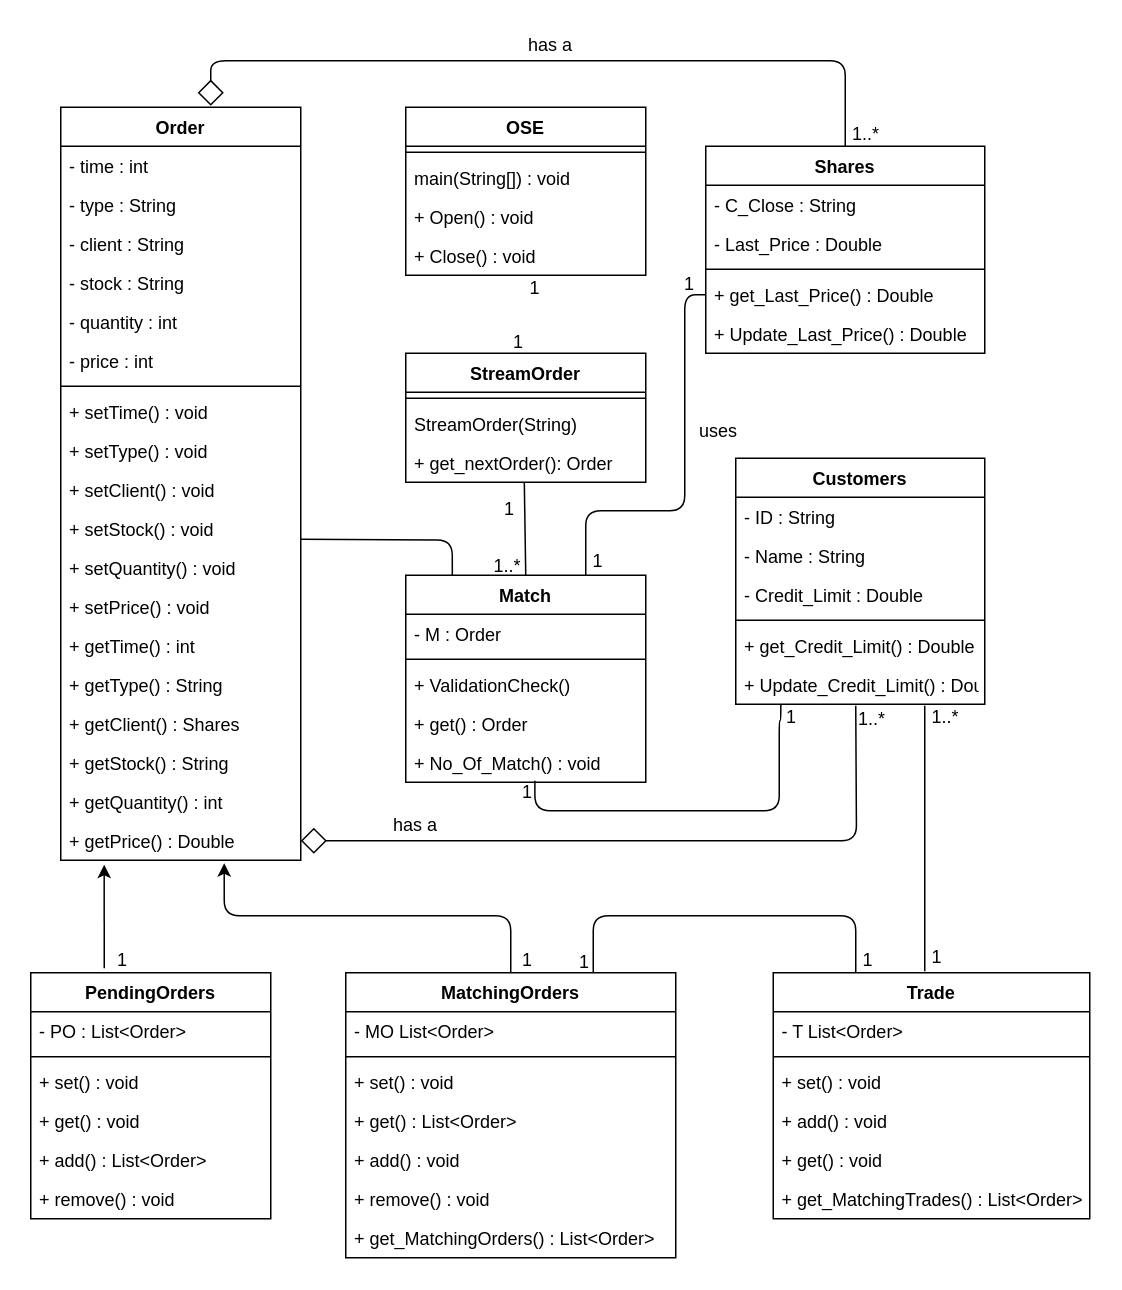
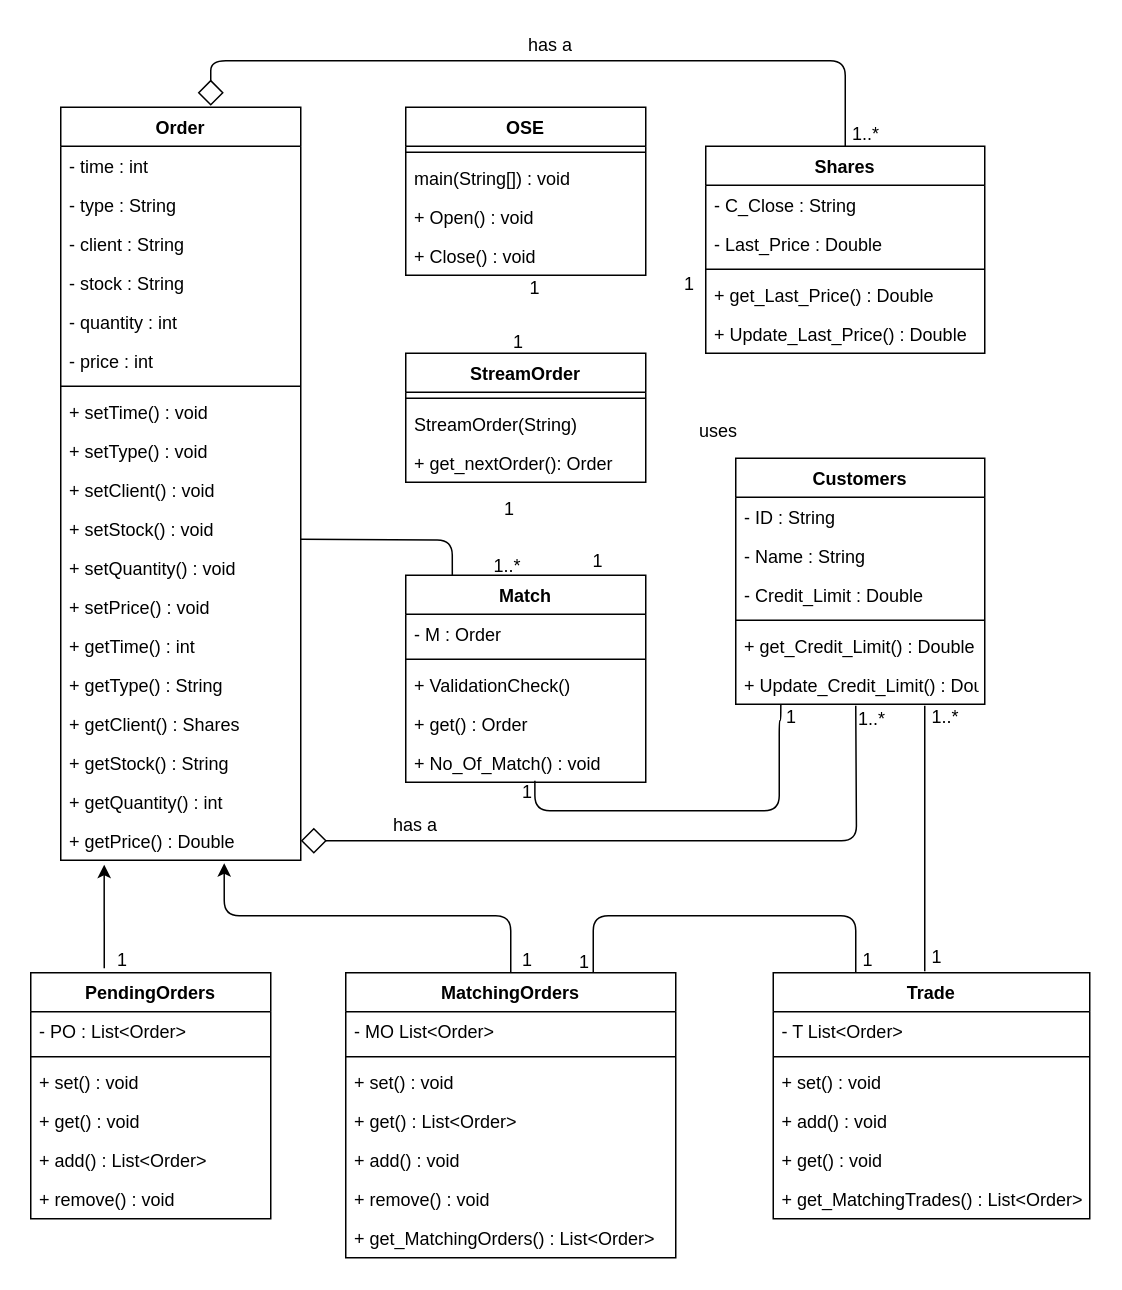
edge "+ get_Last_Price() : Double" -- "Match": removed
edge "+ get_nextOrder(): Order" -- "Match": removed
